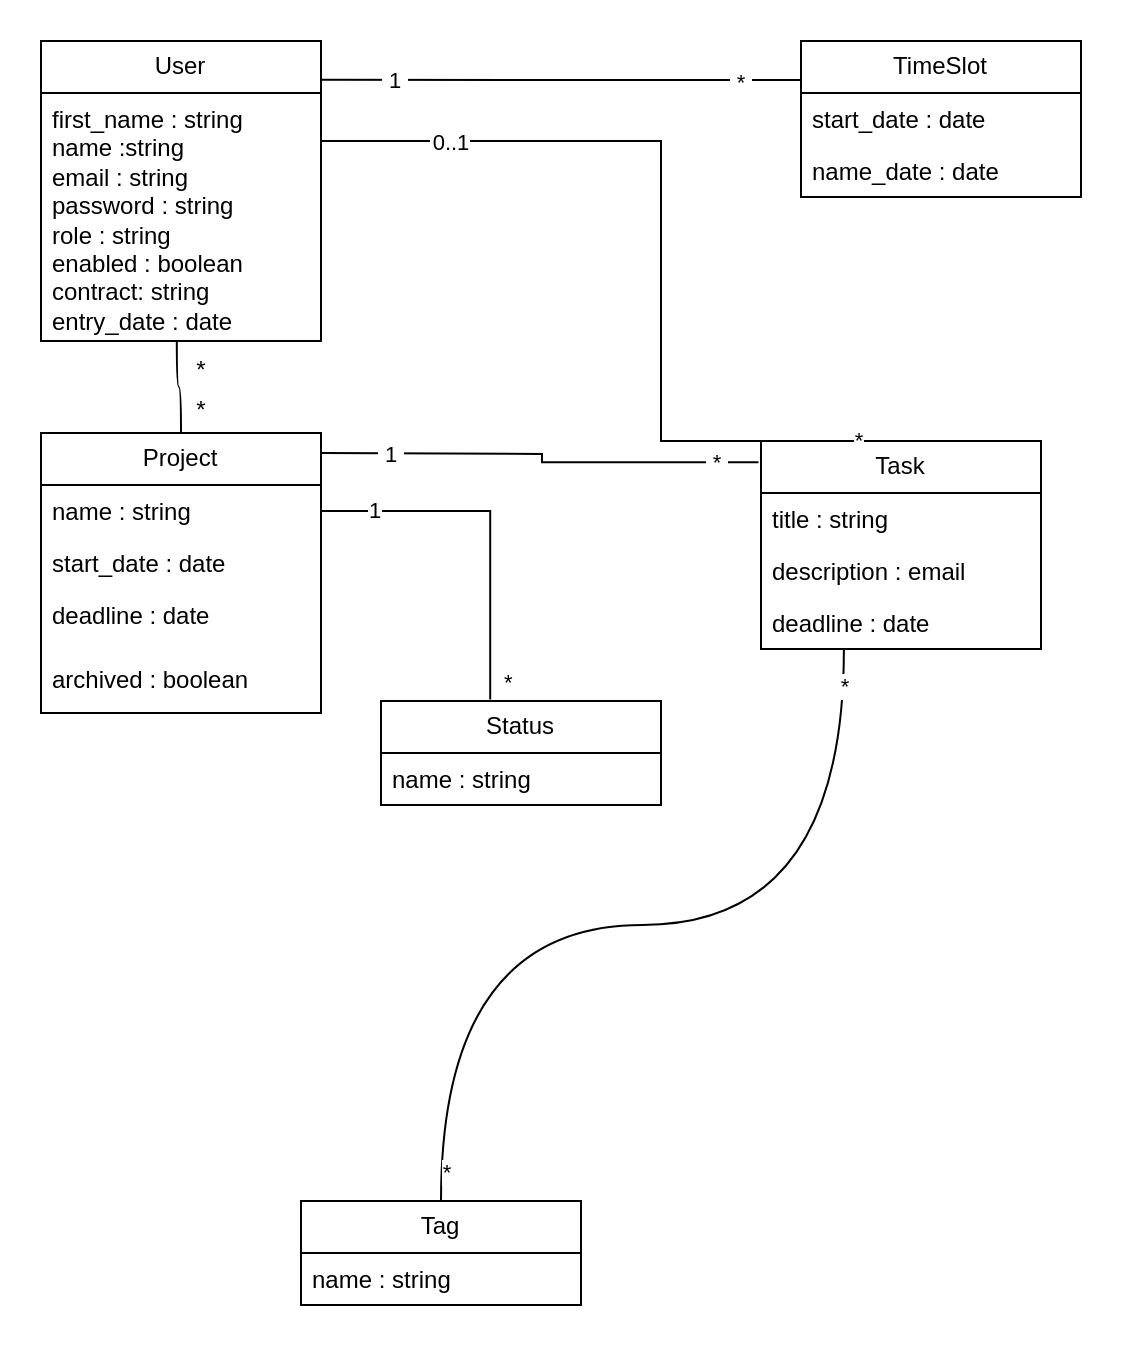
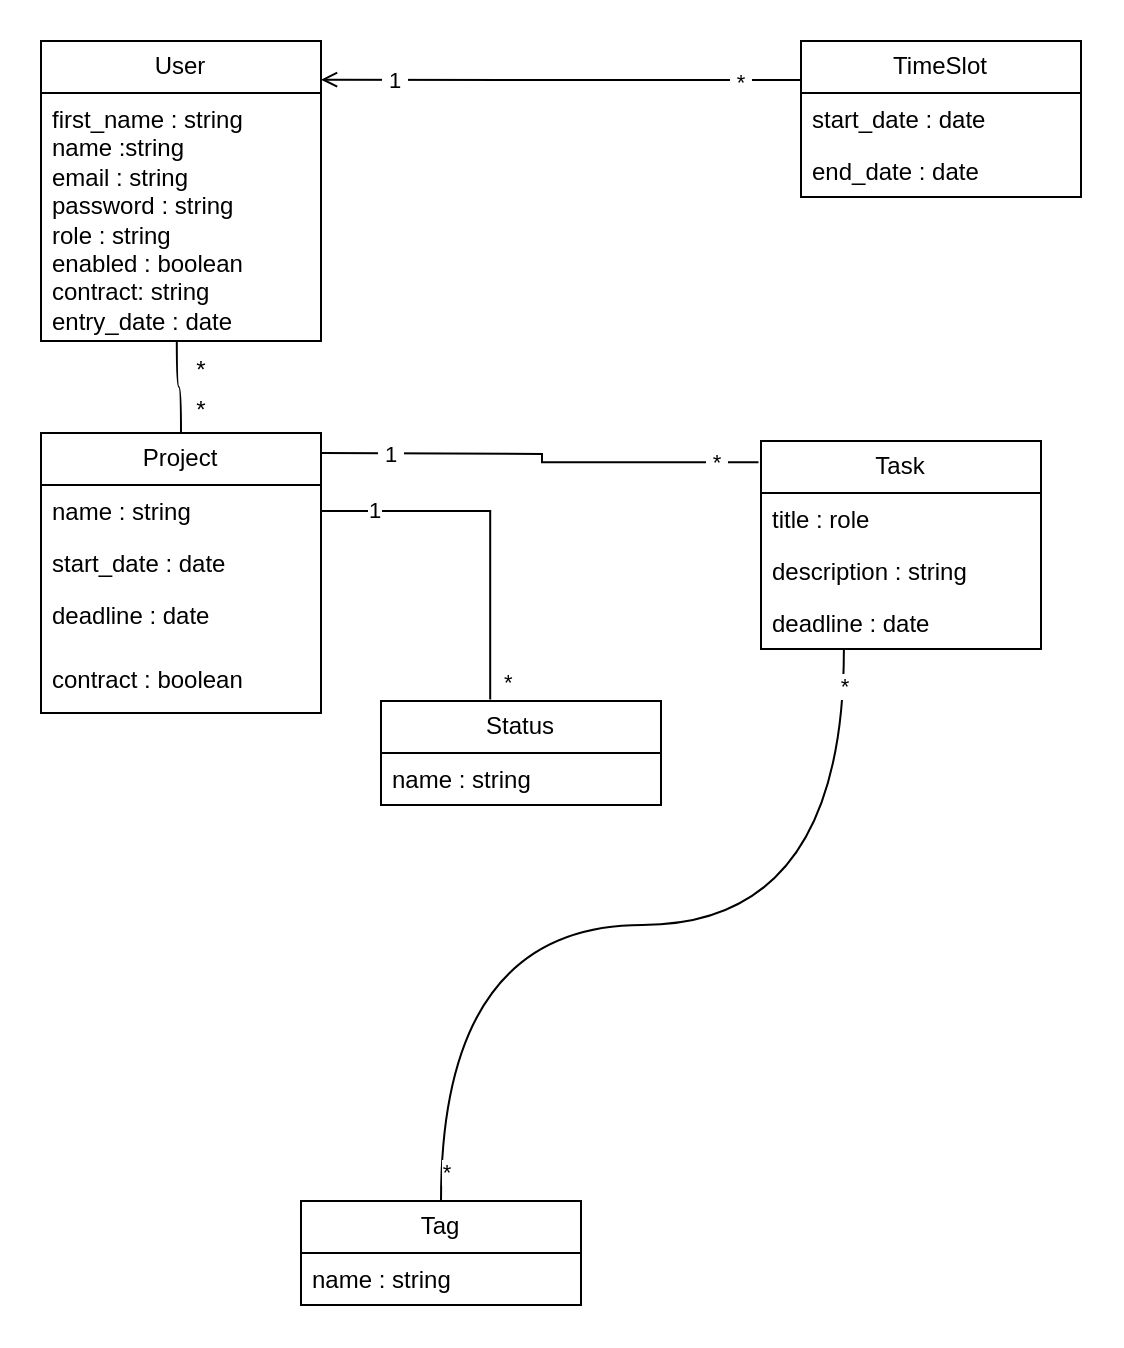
edge "TimeSlot" -- "User": arrowhead none -> open
node "name_date : date": label "name_date : date" -> "end_date : date"
edge "User" -- "Task": removed, labels "1", "0..1", "*"
node "title : string": label "title : string" -> "title : role"
node "description : email": label "description : email" -> "description : string"
node "archived : boolean": label "archived : boolean" -> "contract : boolean"
